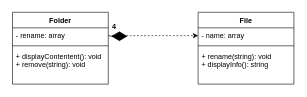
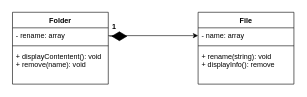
node "4": label "4" -> "1"
edge "- rename: array" -> "- name: array": style dashed -> solid
node "+ displayContentent(): void + remove(string): void": label "+ displayContentent(): void + remove(string): void" -> "+ displayContentent(): void + remove(name): void"
node "+ rename(string): void + displayInfo(): string": label "+ rename(string): void + displayInfo(): string" -> "+ rename(string): void + displayInfo(): remove"
